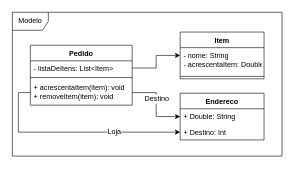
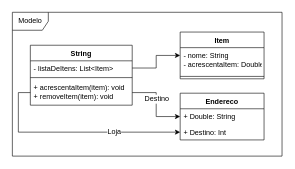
node "Pedido": label "Pedido" -> "String"
